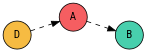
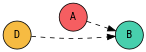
edge "D" -> "A": now "D" -> "B"
